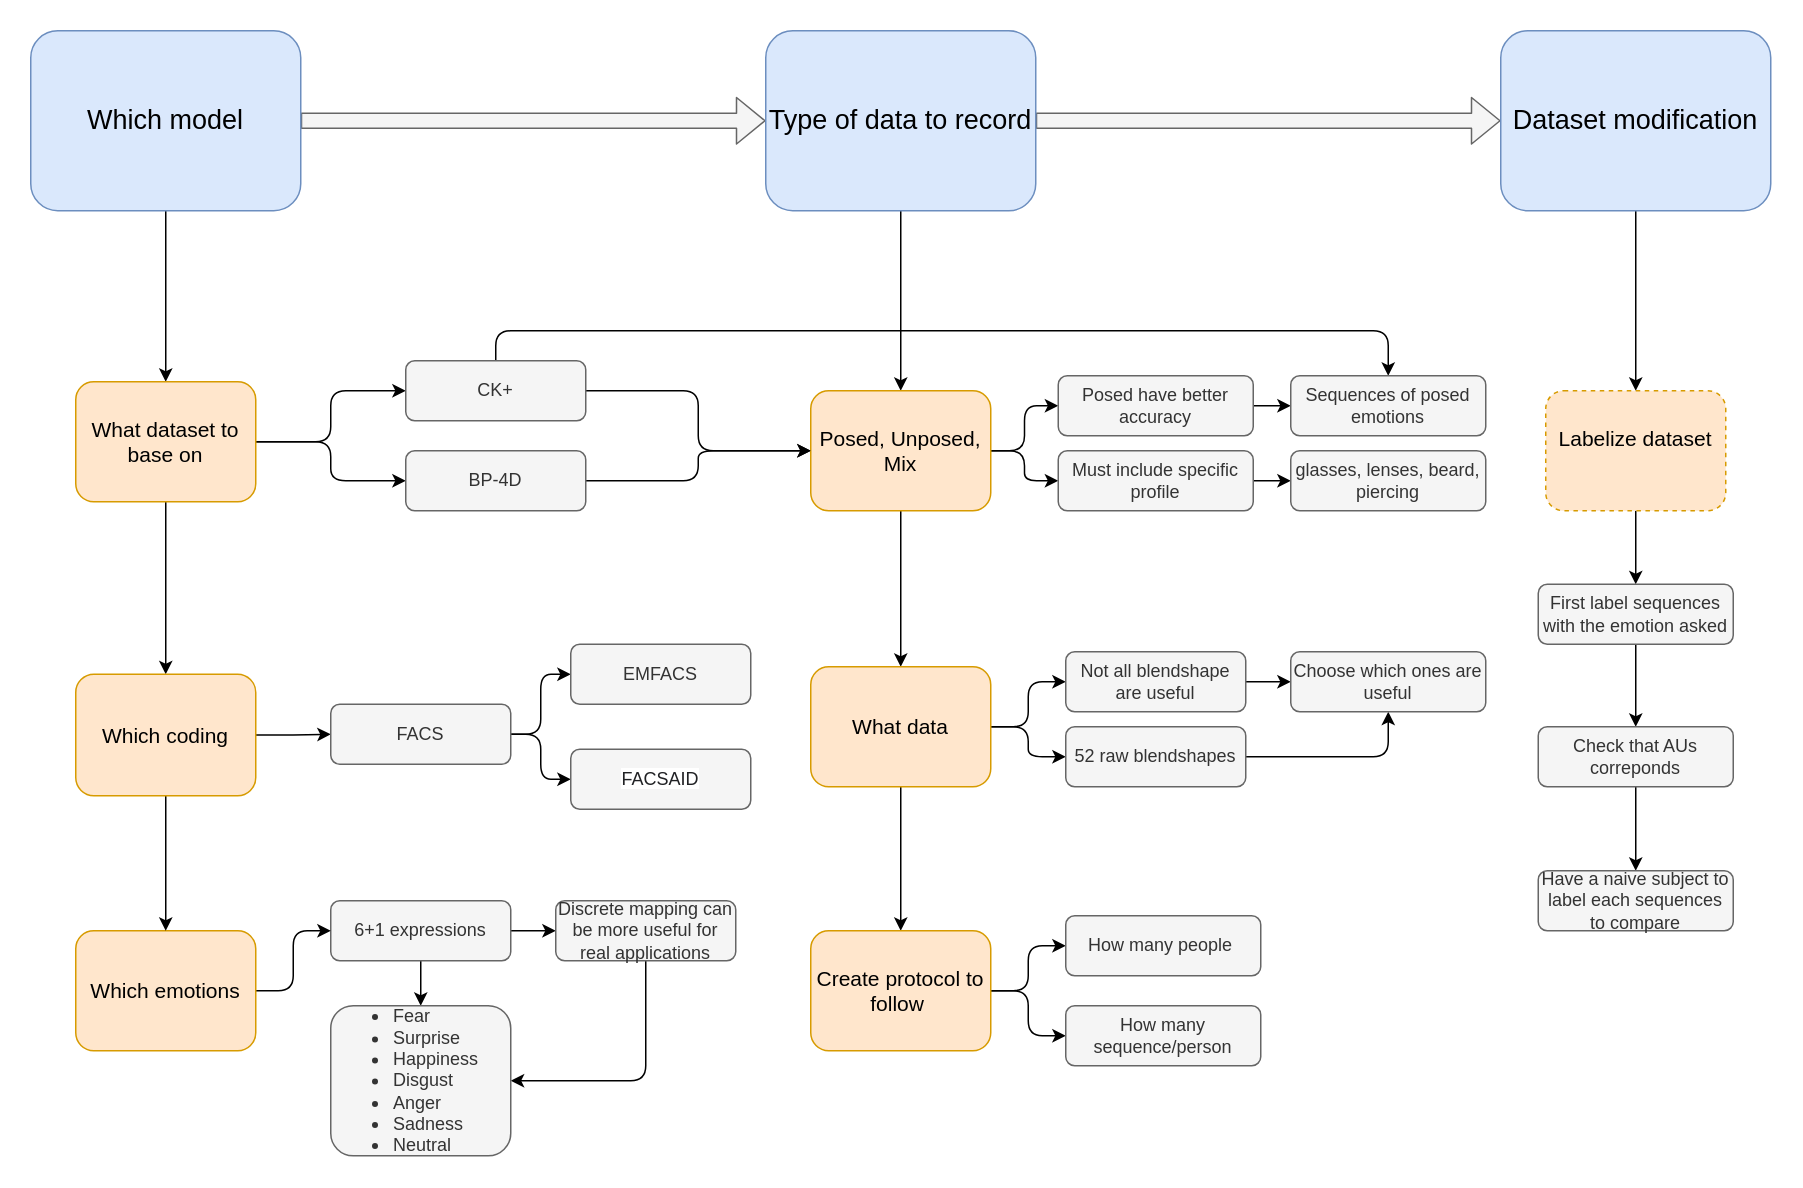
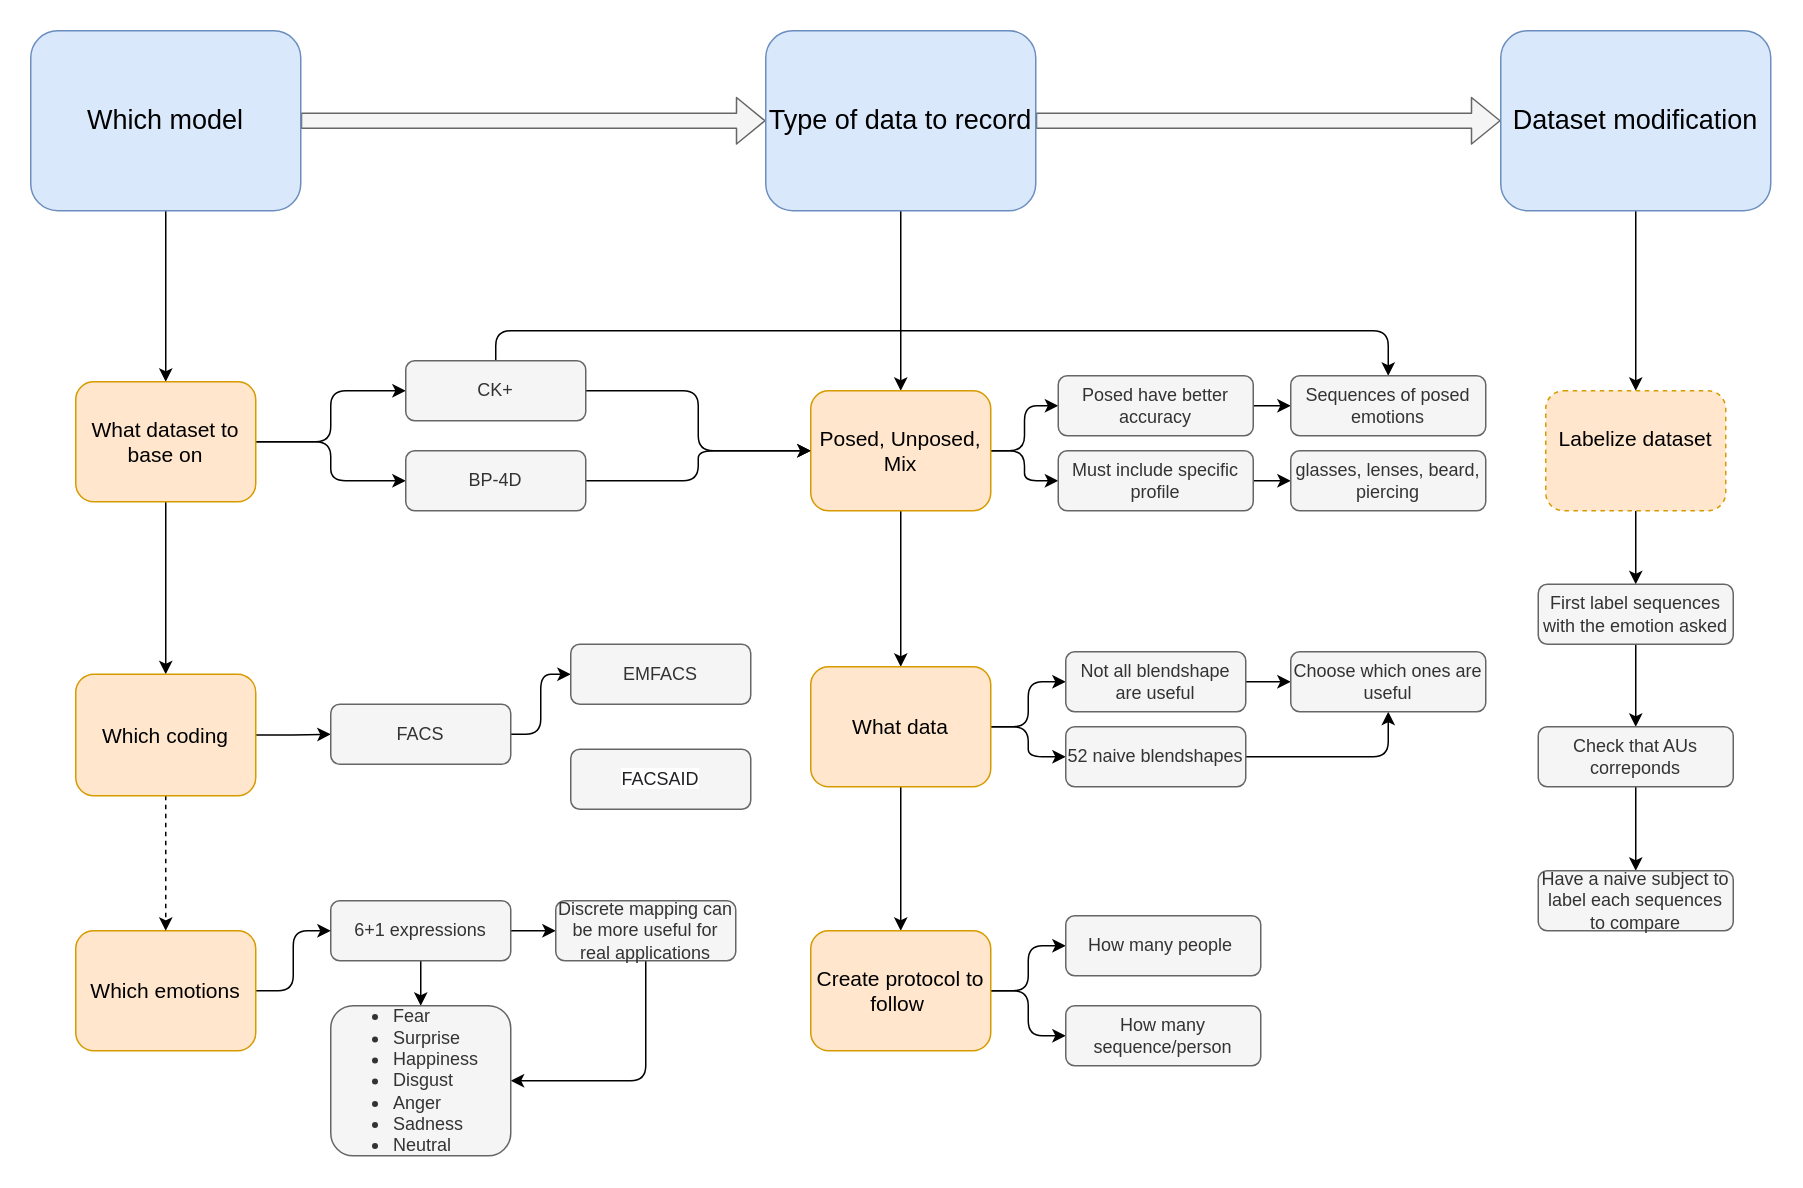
node "52 raw blendshapes": label "52 raw blendshapes" -> "52 naive blendshapes"
edge "FACS" -> "FACSAID": removed
edge "Which coding" -> "Which emotions": style solid -> dashed
